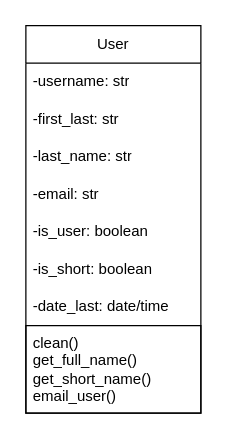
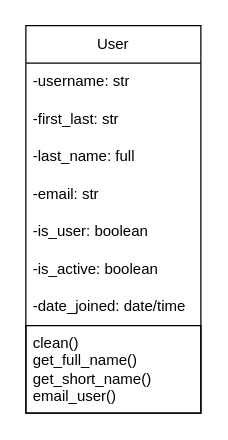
node "-last_name: str": label "-last_name: str" -> "-last_name: full"
node "-is_short: boolean": label "-is_short: boolean" -> "-is_active: boolean"
node "-date_last: date/time": label "-date_last: date/time" -> "-date_joined: date/time"
